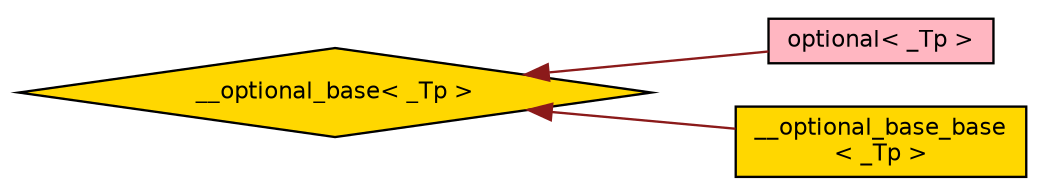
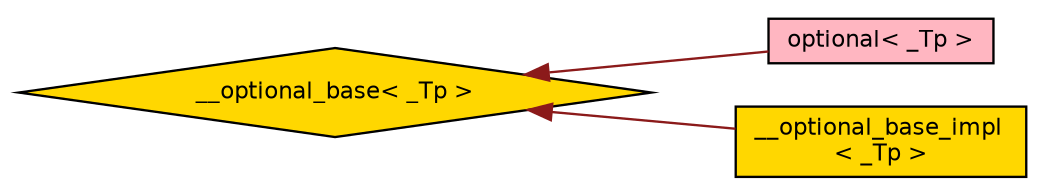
node "__optional_base_base < _Tp >": label "__optional_base_base < _Tp >" -> "__optional_base_impl < _Tp >"
